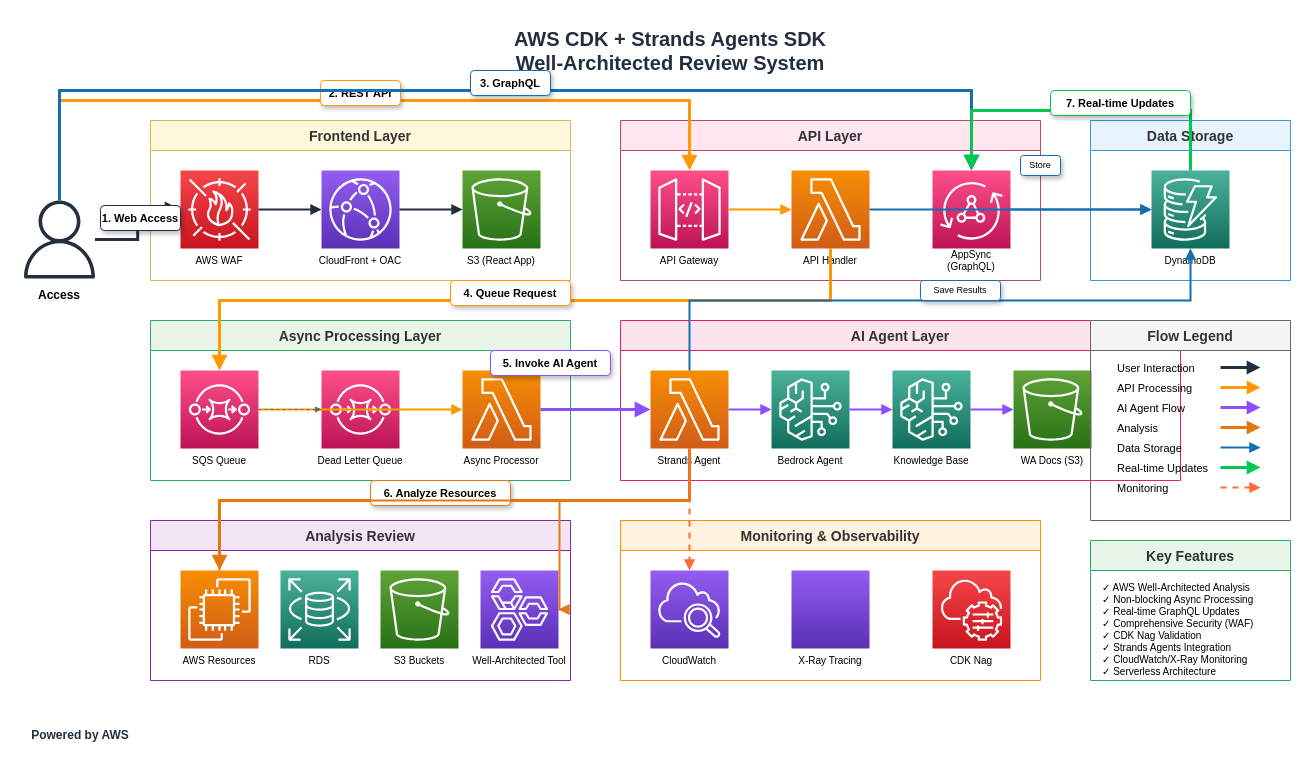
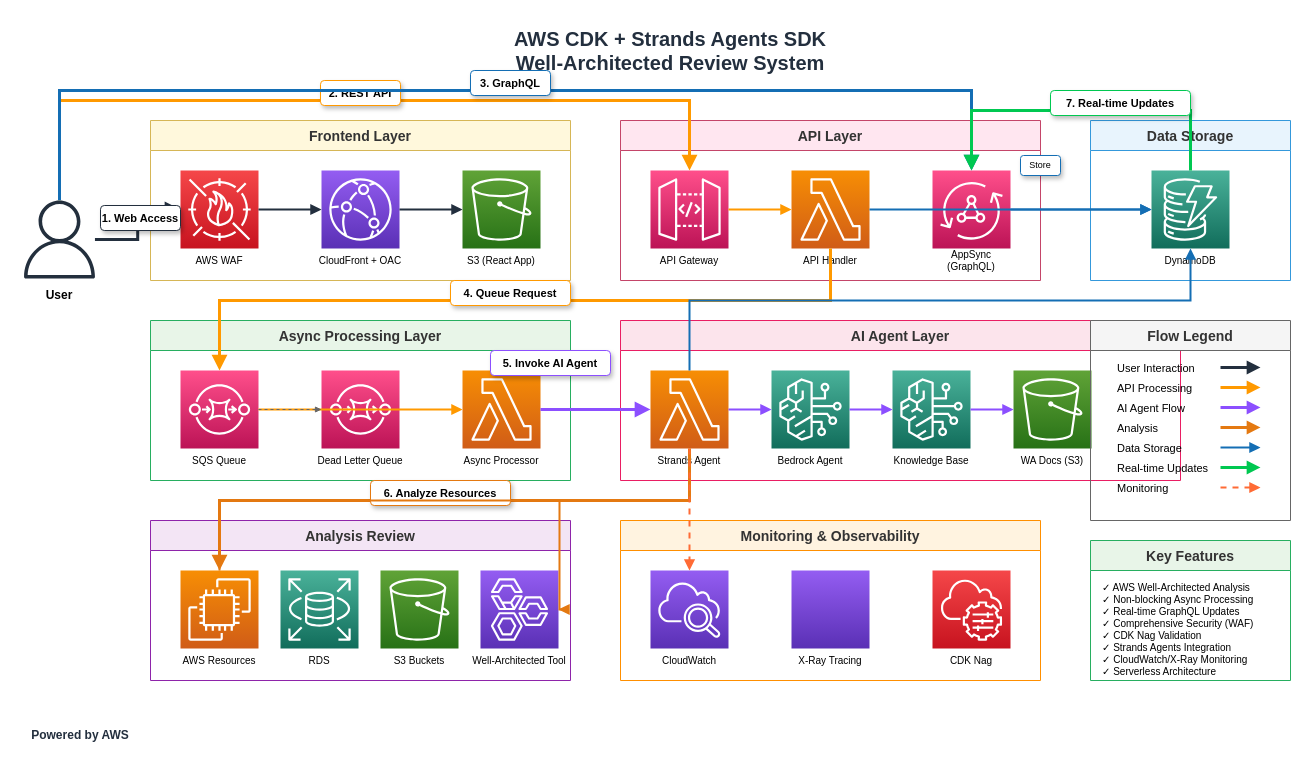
node "Save Results": removed
node "Access": label "Access" -> "User"
